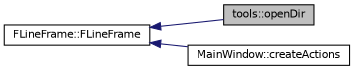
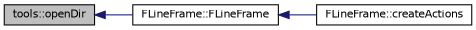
edge "tools::openDir" -> "FLineFrame::FLineFrame": reversed
node "MainWindow::createActions": label "MainWindow::createActions" -> "FLineFrame::createActions"
